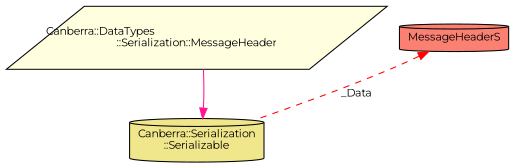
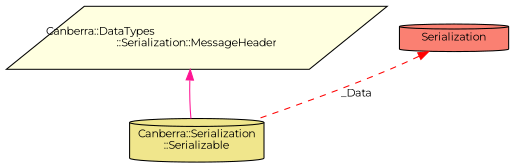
node "MessageHeaderS": label "MessageHeaderS" -> "Serialization"
edge "Canberra::DataTypes ::Serialization::MessageHeader" -> "Canberra::Serialization ::Serializable": reversed
